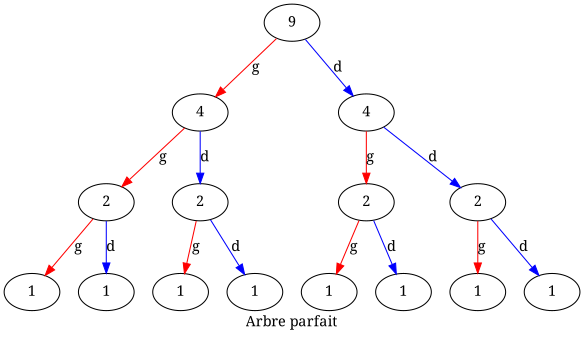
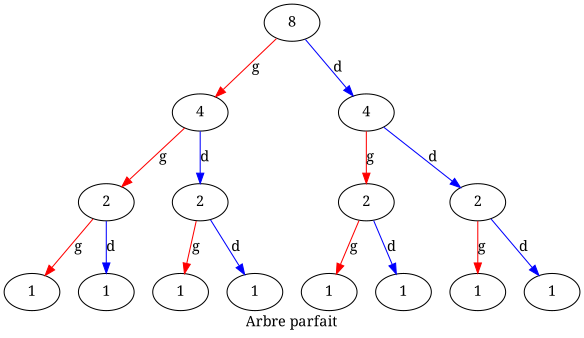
node "9": label "9" -> "8"
